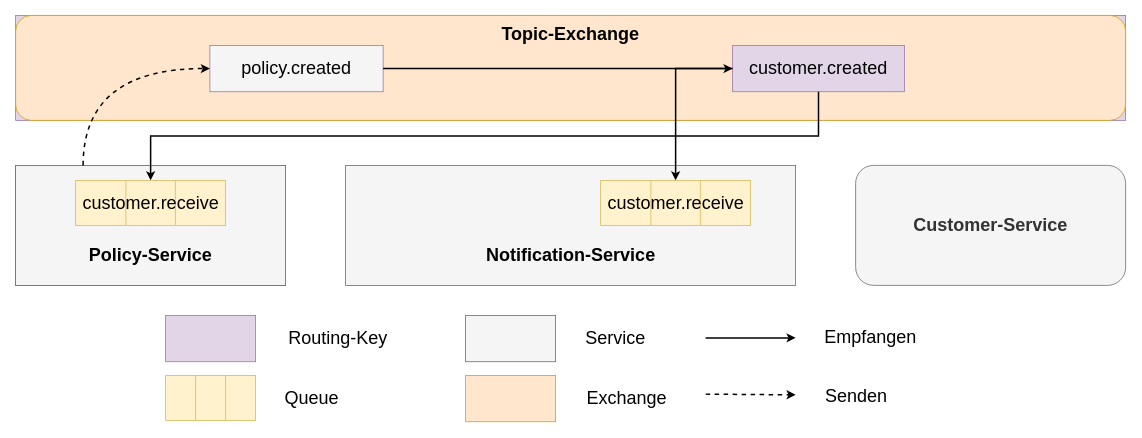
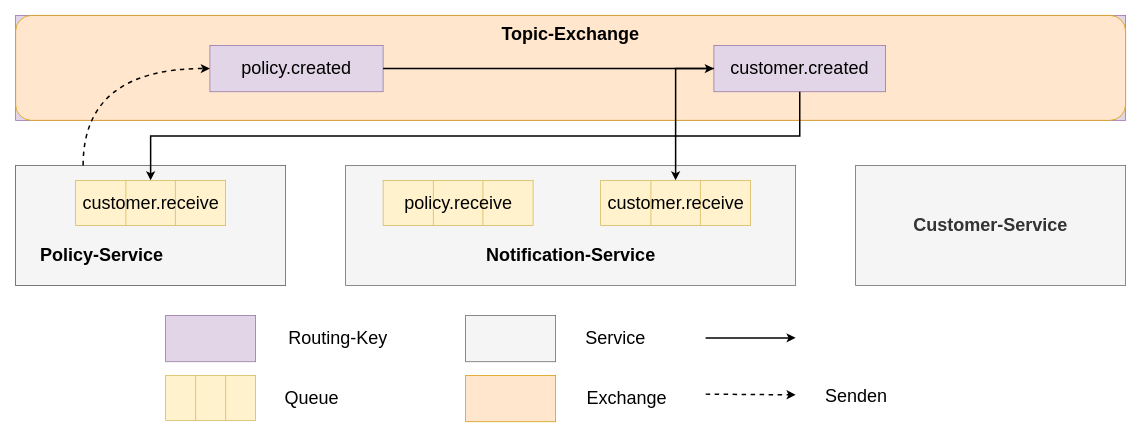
node "policy.created": fillcolor #f5f5f5 -> #e1d5e7
node "customer.created": moved (818, 69) -> (800, 69)
node "policy.receive": added
node "Customer-Service": shape rounded rectangle -> rectangle
node "Policy-Service": moved (150, 256) -> (102, 256)
node "Empfangen": removed
